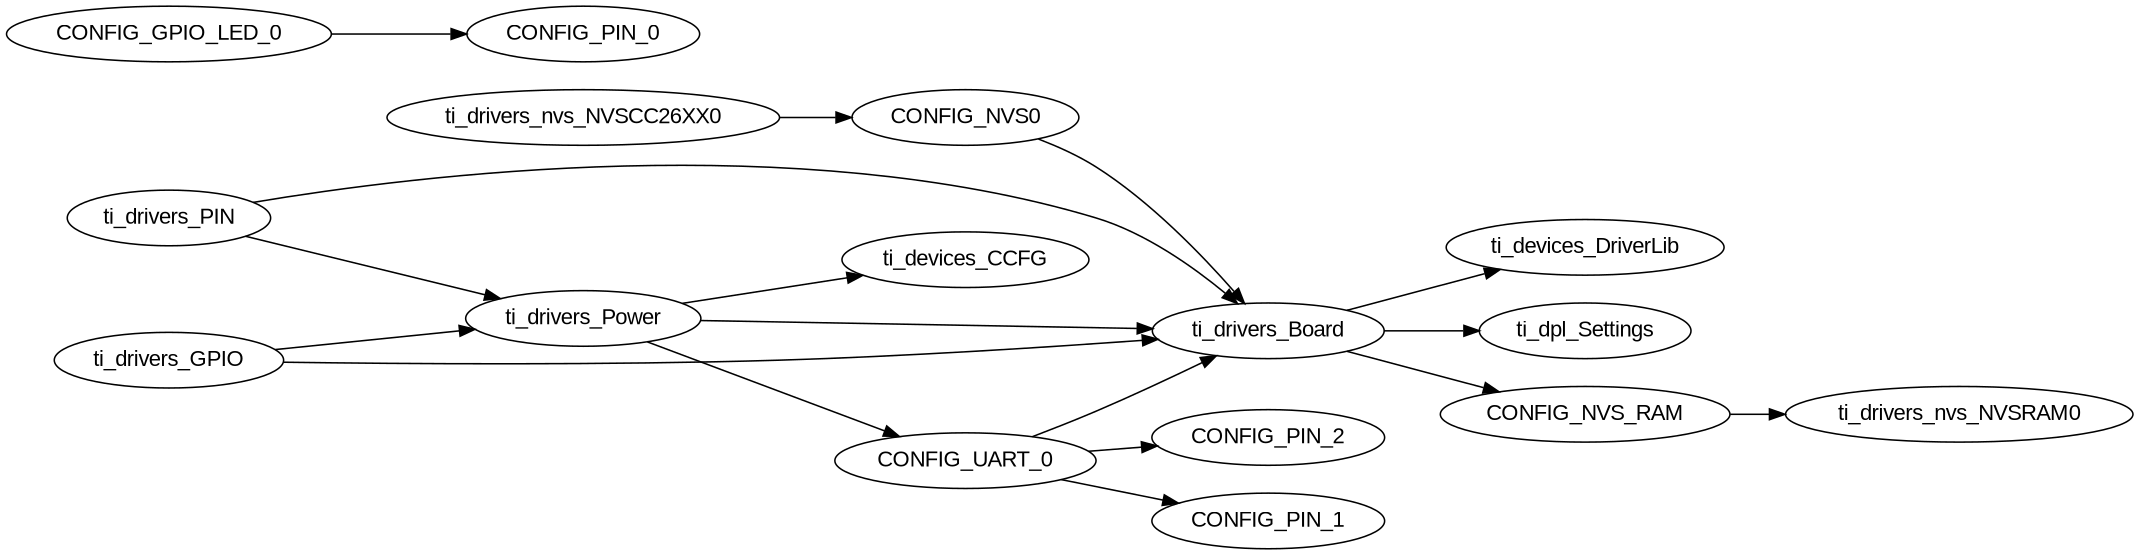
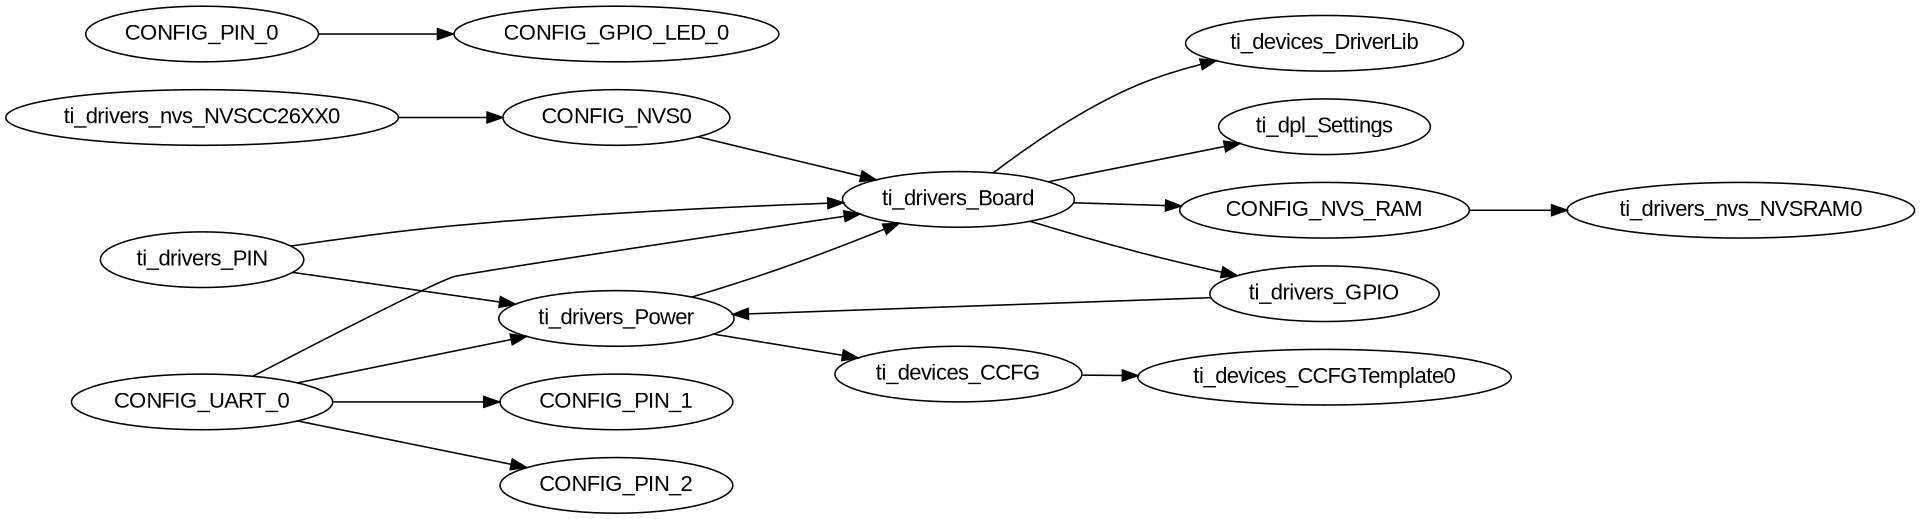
edge "CONFIG_GPIO_LED_0" -> "CONFIG_PIN_0": reversed
edge "ti_drivers_GPIO" -> "ti_drivers_Board": reversed
node "ti_devices_CCFGTemplate0": added
edge "ti_drivers_Power" -> "CONFIG_UART_0": reversed
